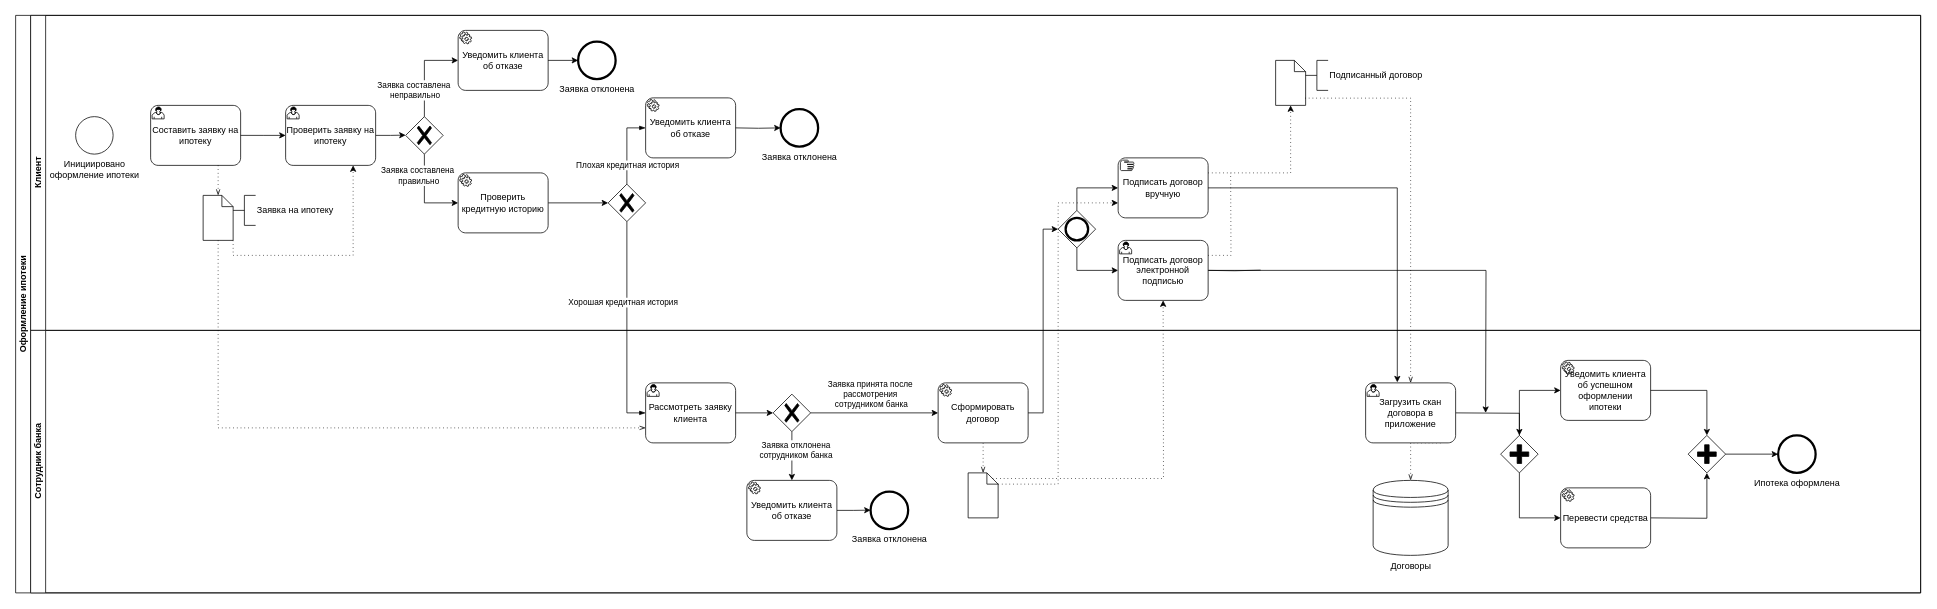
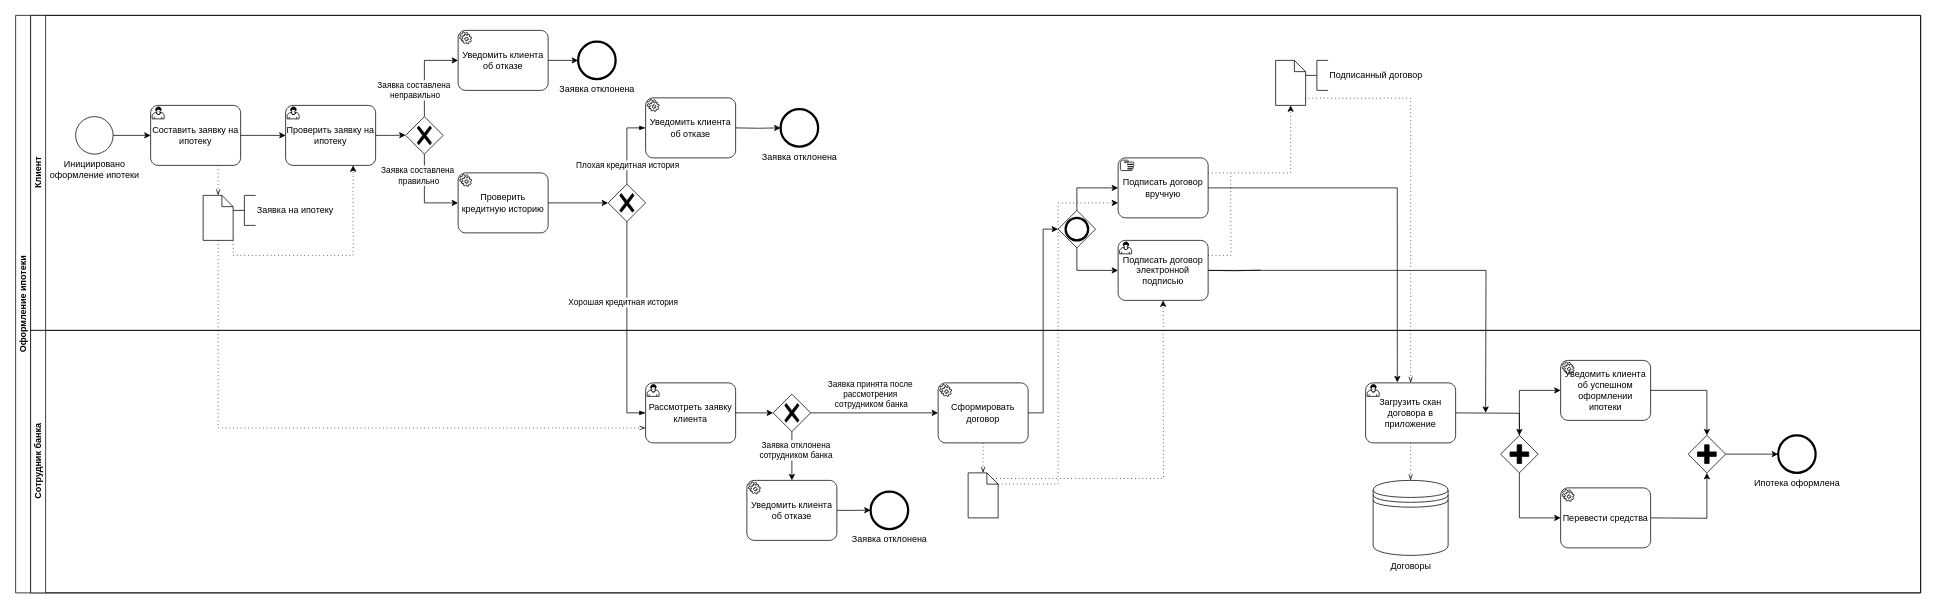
edge "Инициировано оформление ипотеки" -> "Составить заявку на ипотеку": added
